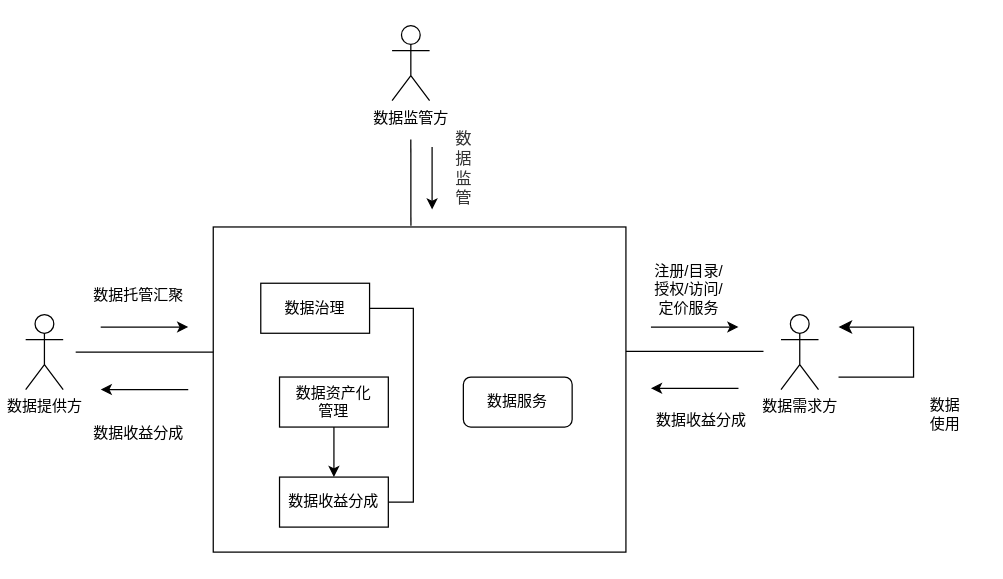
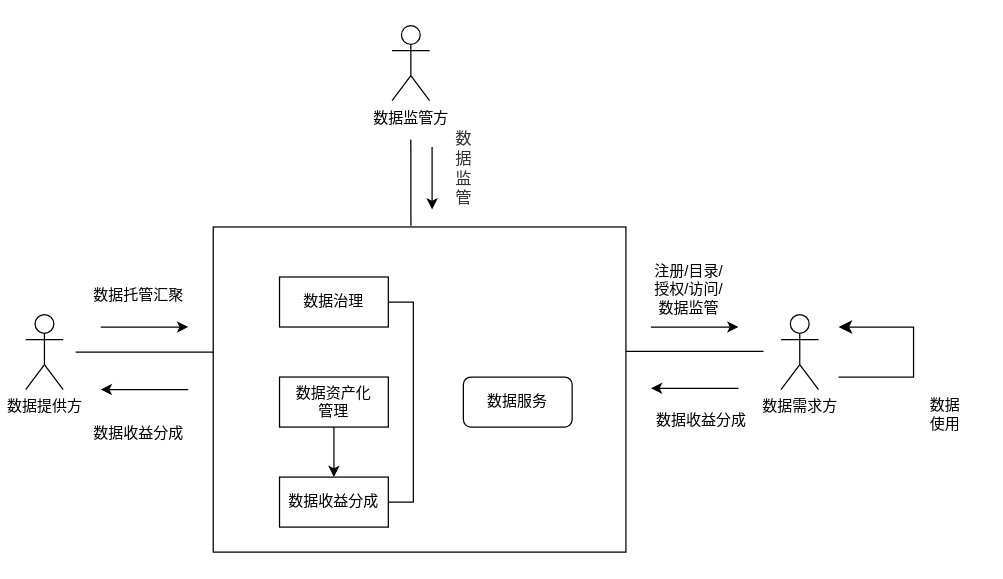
node "注册/目录/ 授权/访问/ 定价服务": label "注册/目录/ 授权/访问/ 定价服务" -> "注册/目录/ 授权/访问/ 数据监管"
node "数据治理": moved (315, 308) -> (334, 302)
